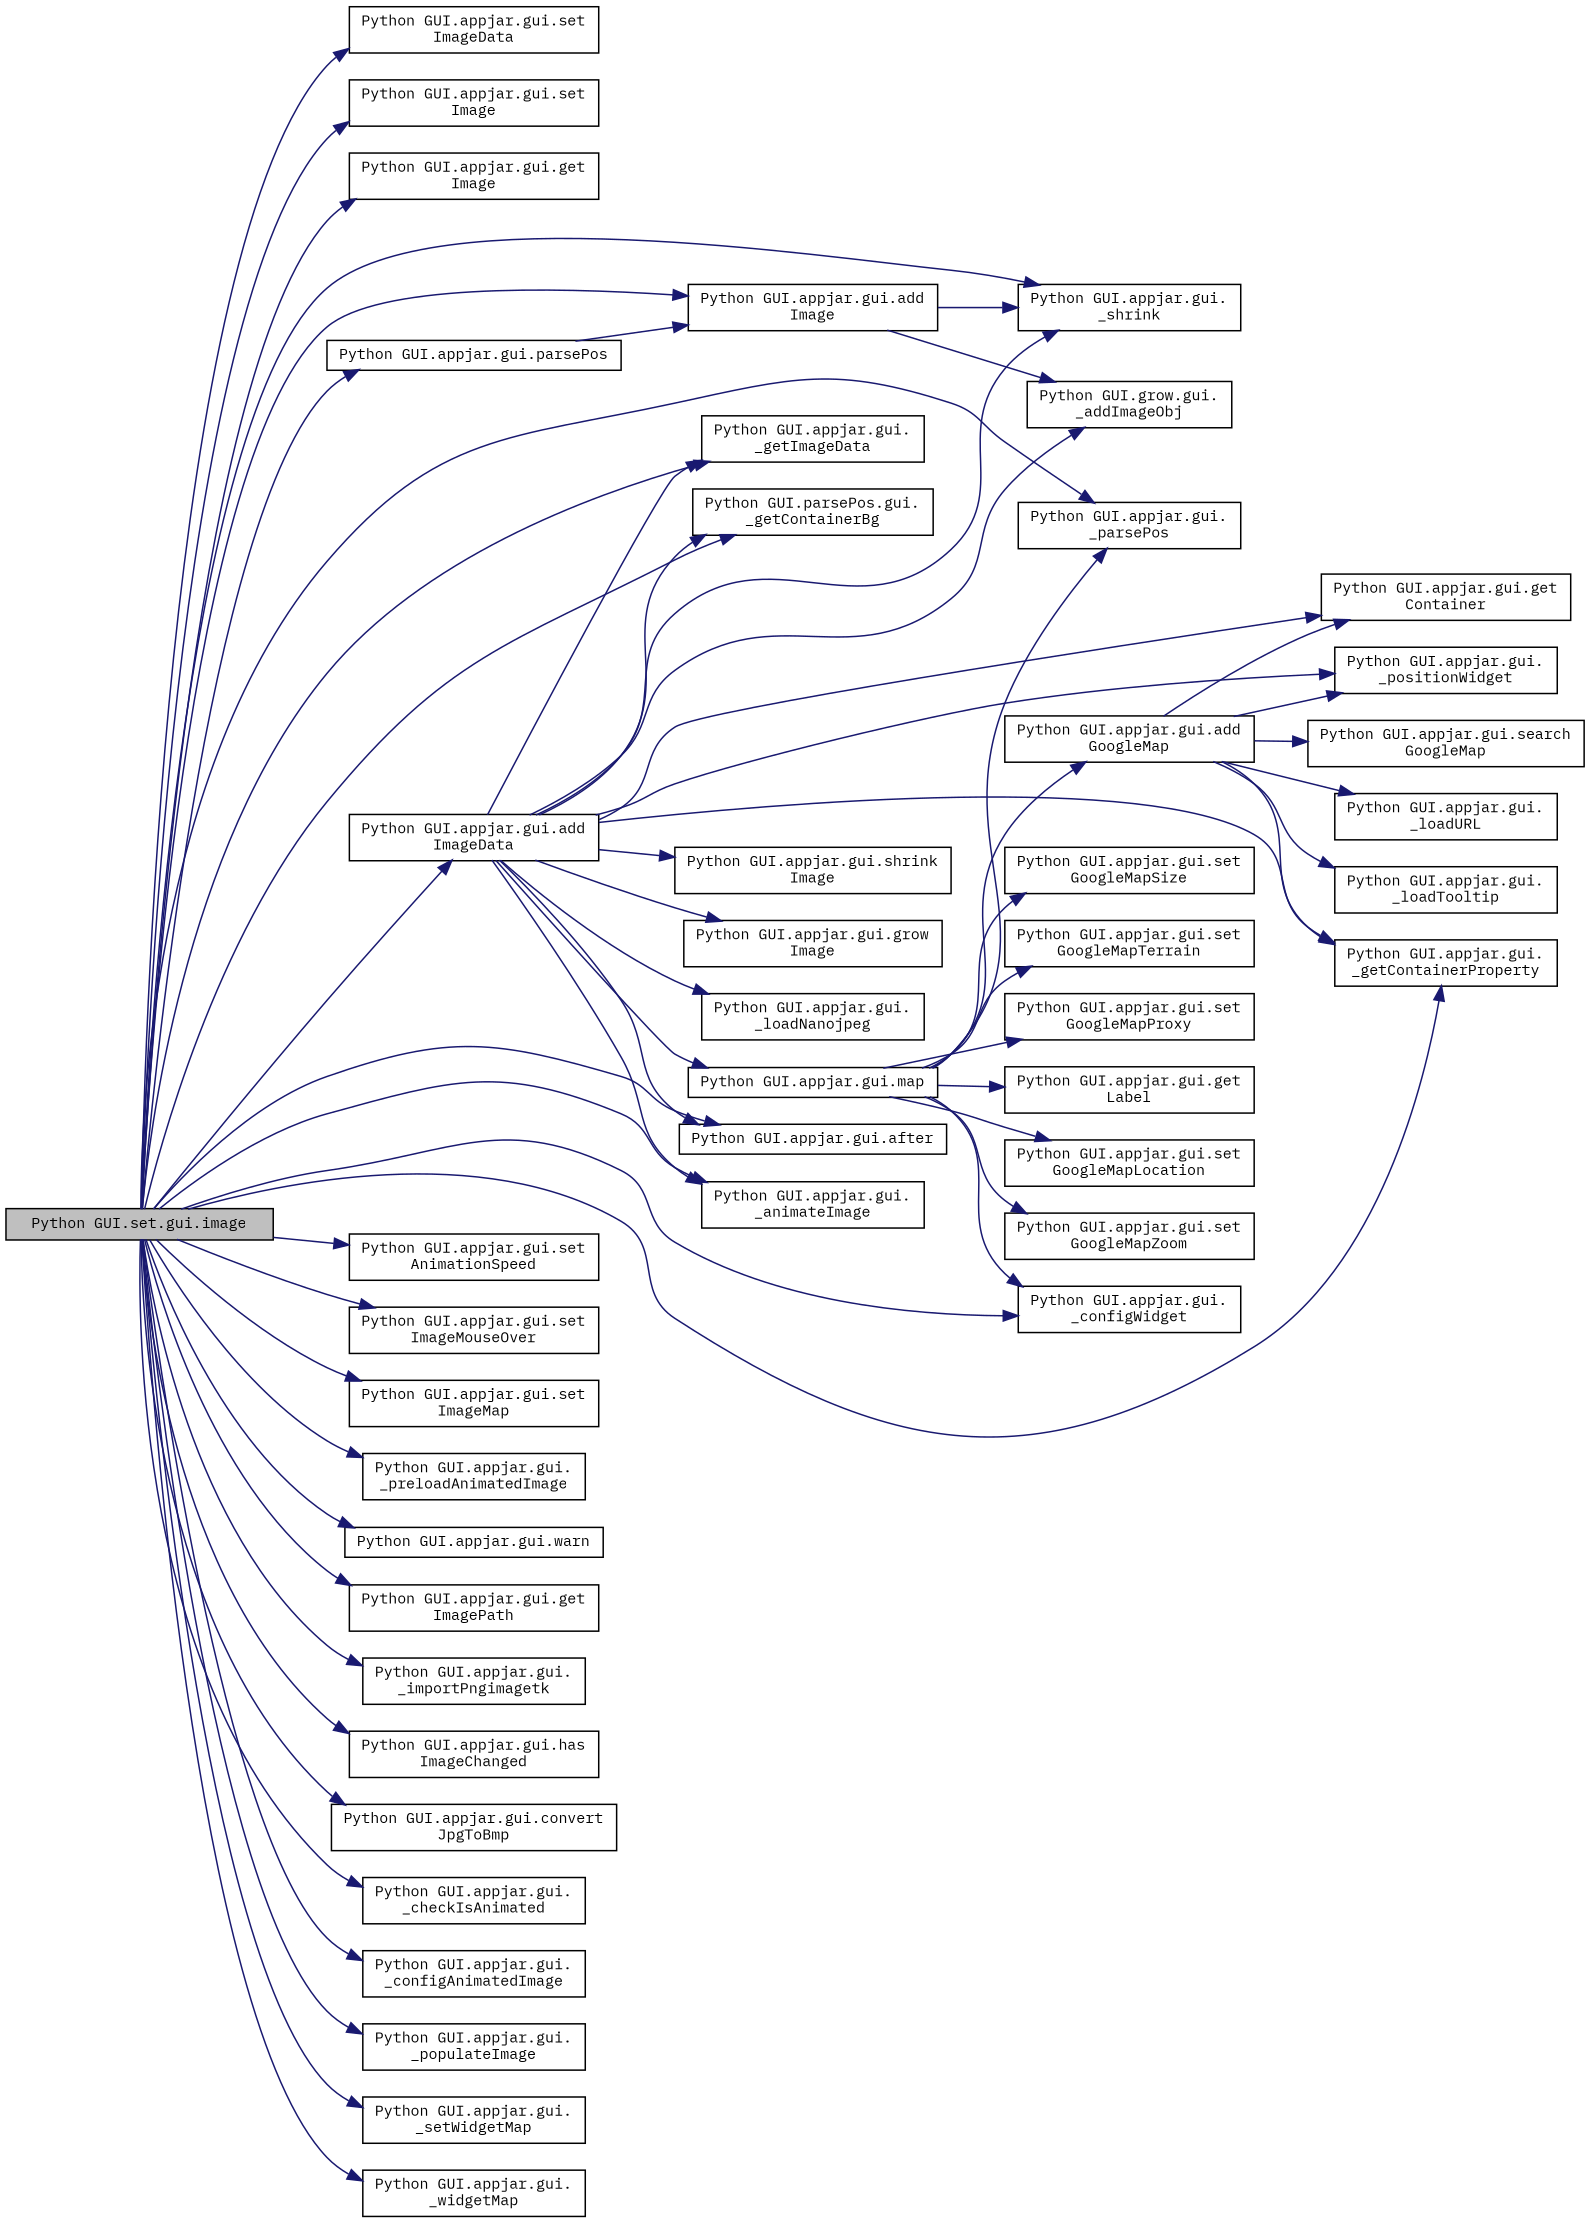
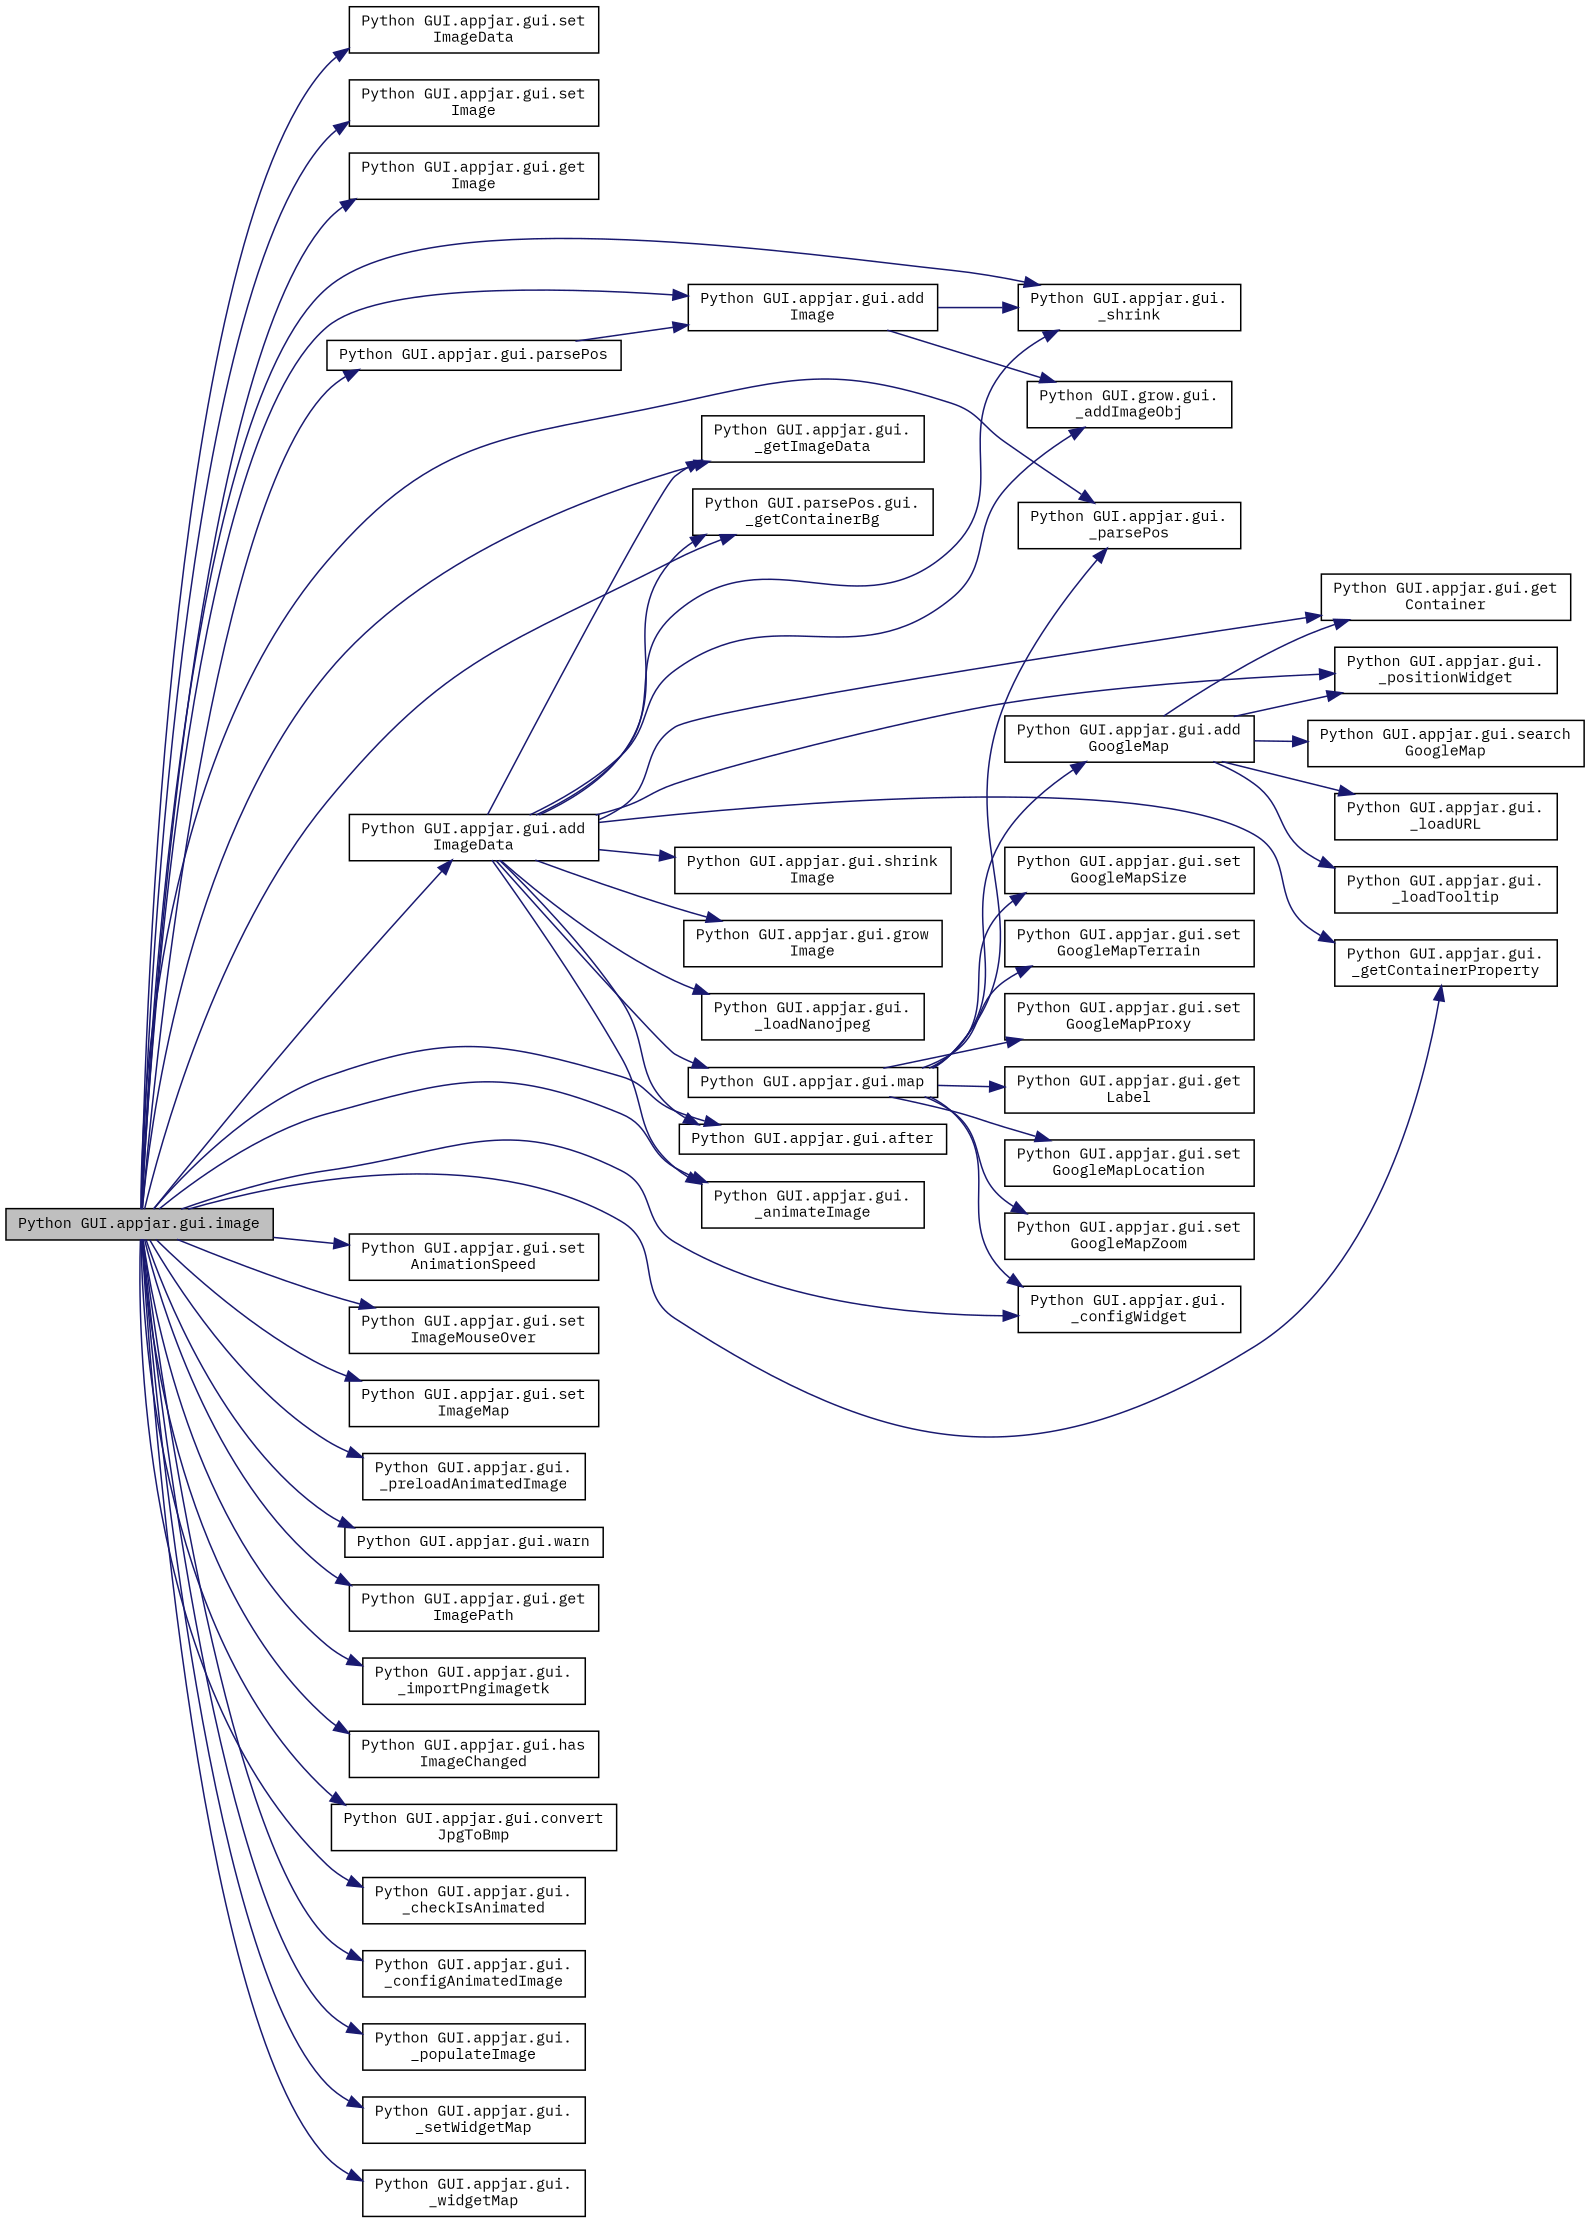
edge "Python GUI.appjar.gui.add GoogleMap" -> "Python GUI.appjar.gui. _getContainerProperty": removed
node "Python GUI.set.gui.image": label "Python GUI.set.gui.image" -> "Python GUI.appjar.gui.image"
